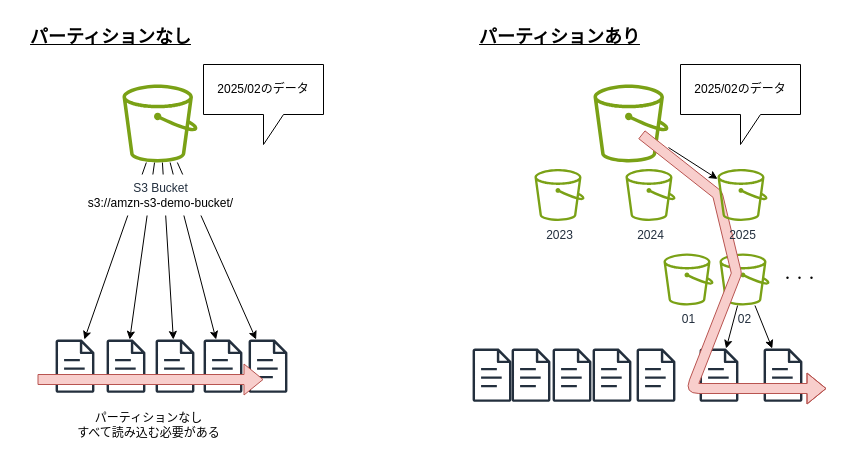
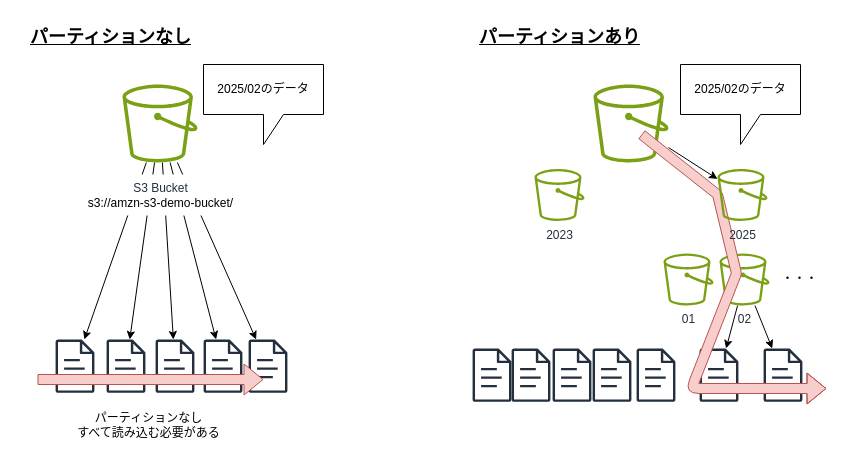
node "2024": removed
